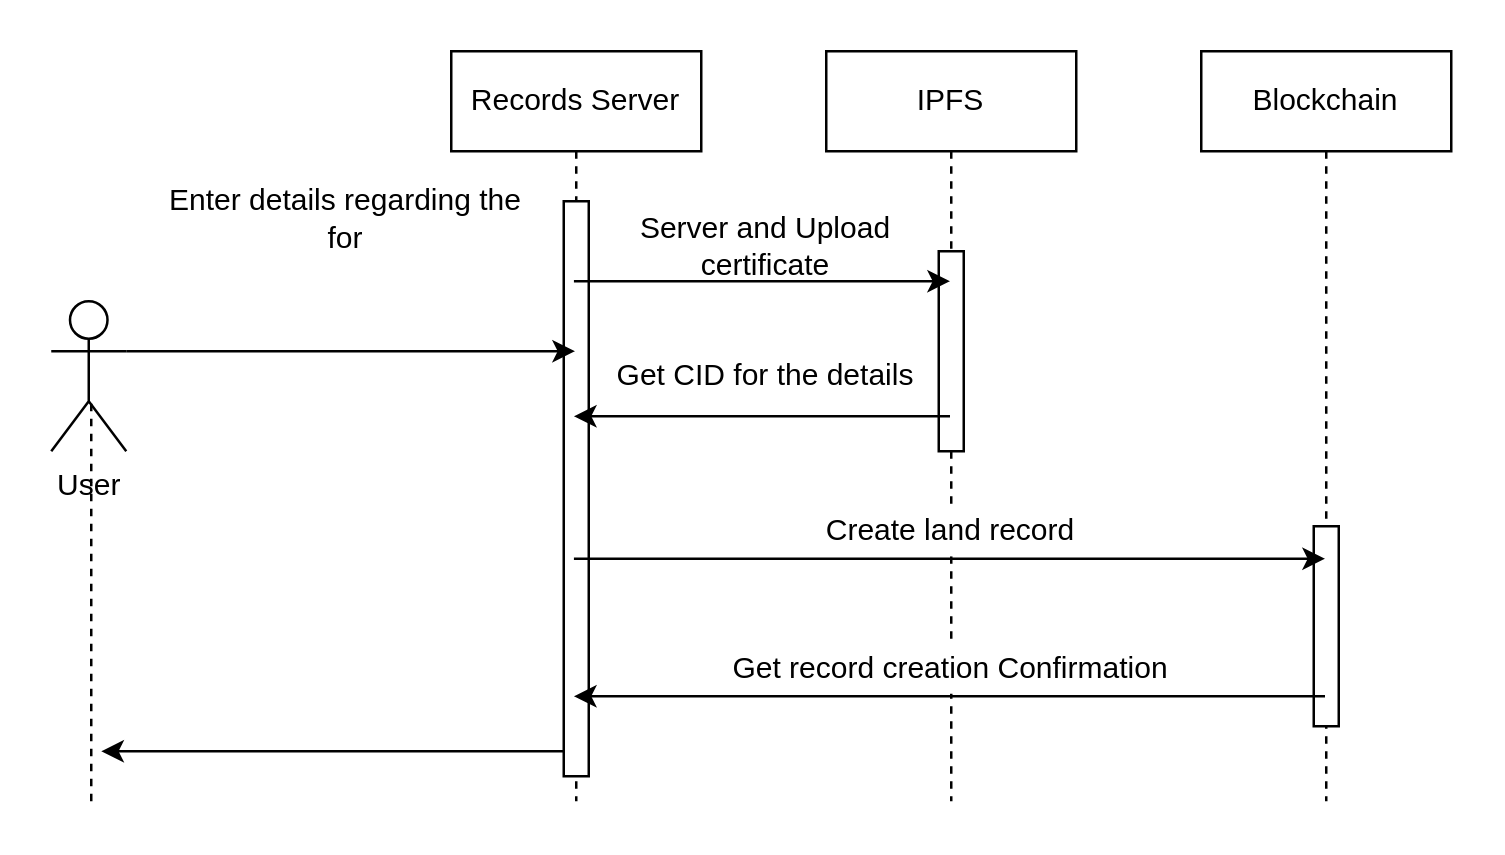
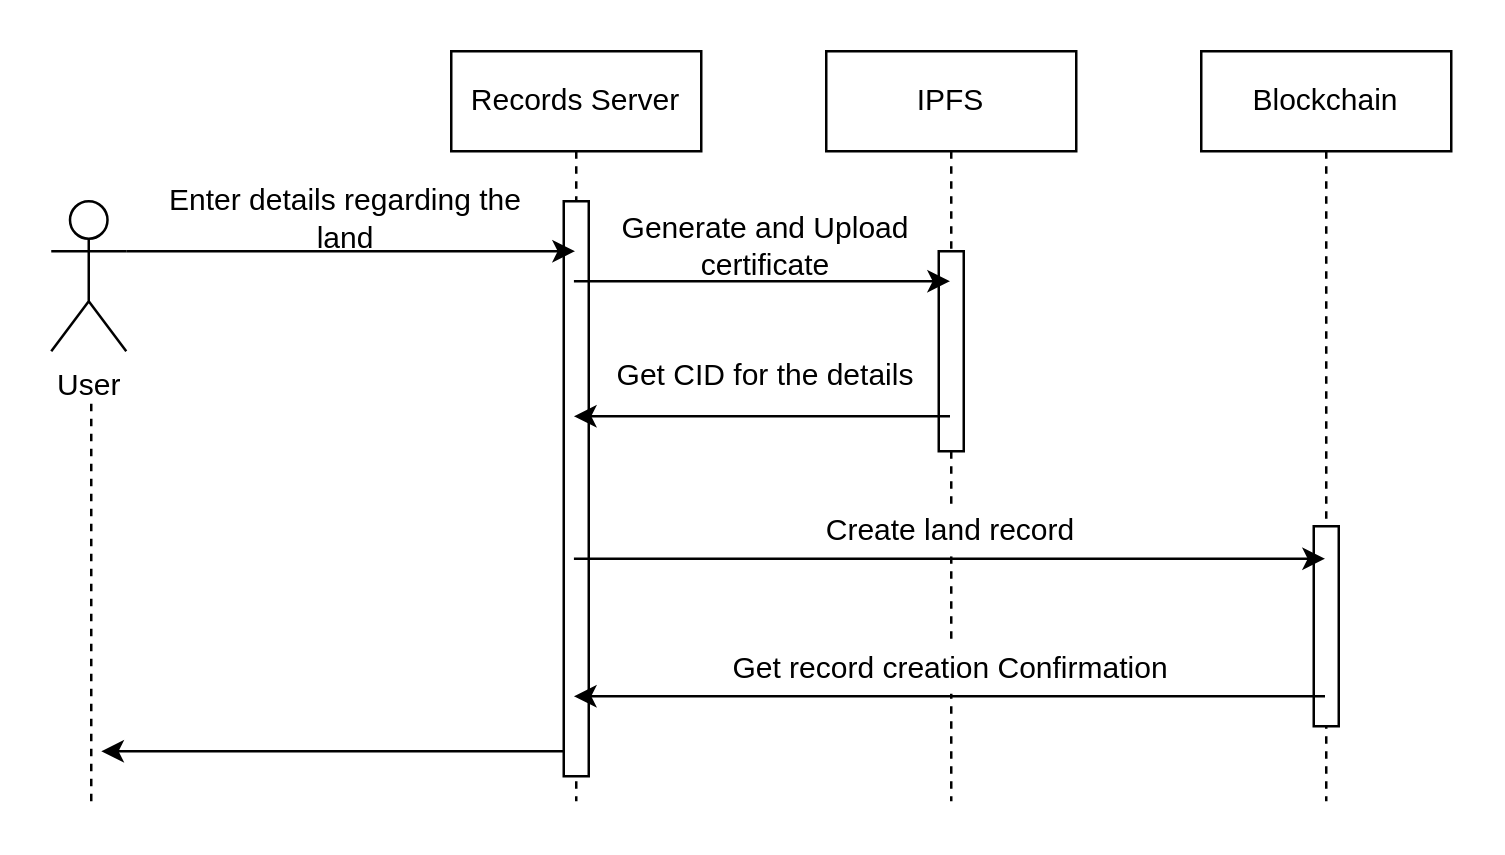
node "Enter details regarding the for": label "Enter details regarding the for" -> "Enter details regarding the land"
node "Server and Upload certificate": label "Server and Upload certificate" -> "Generate and Upload certificate"
node "User": moved (89, 376) -> (89, 276)
